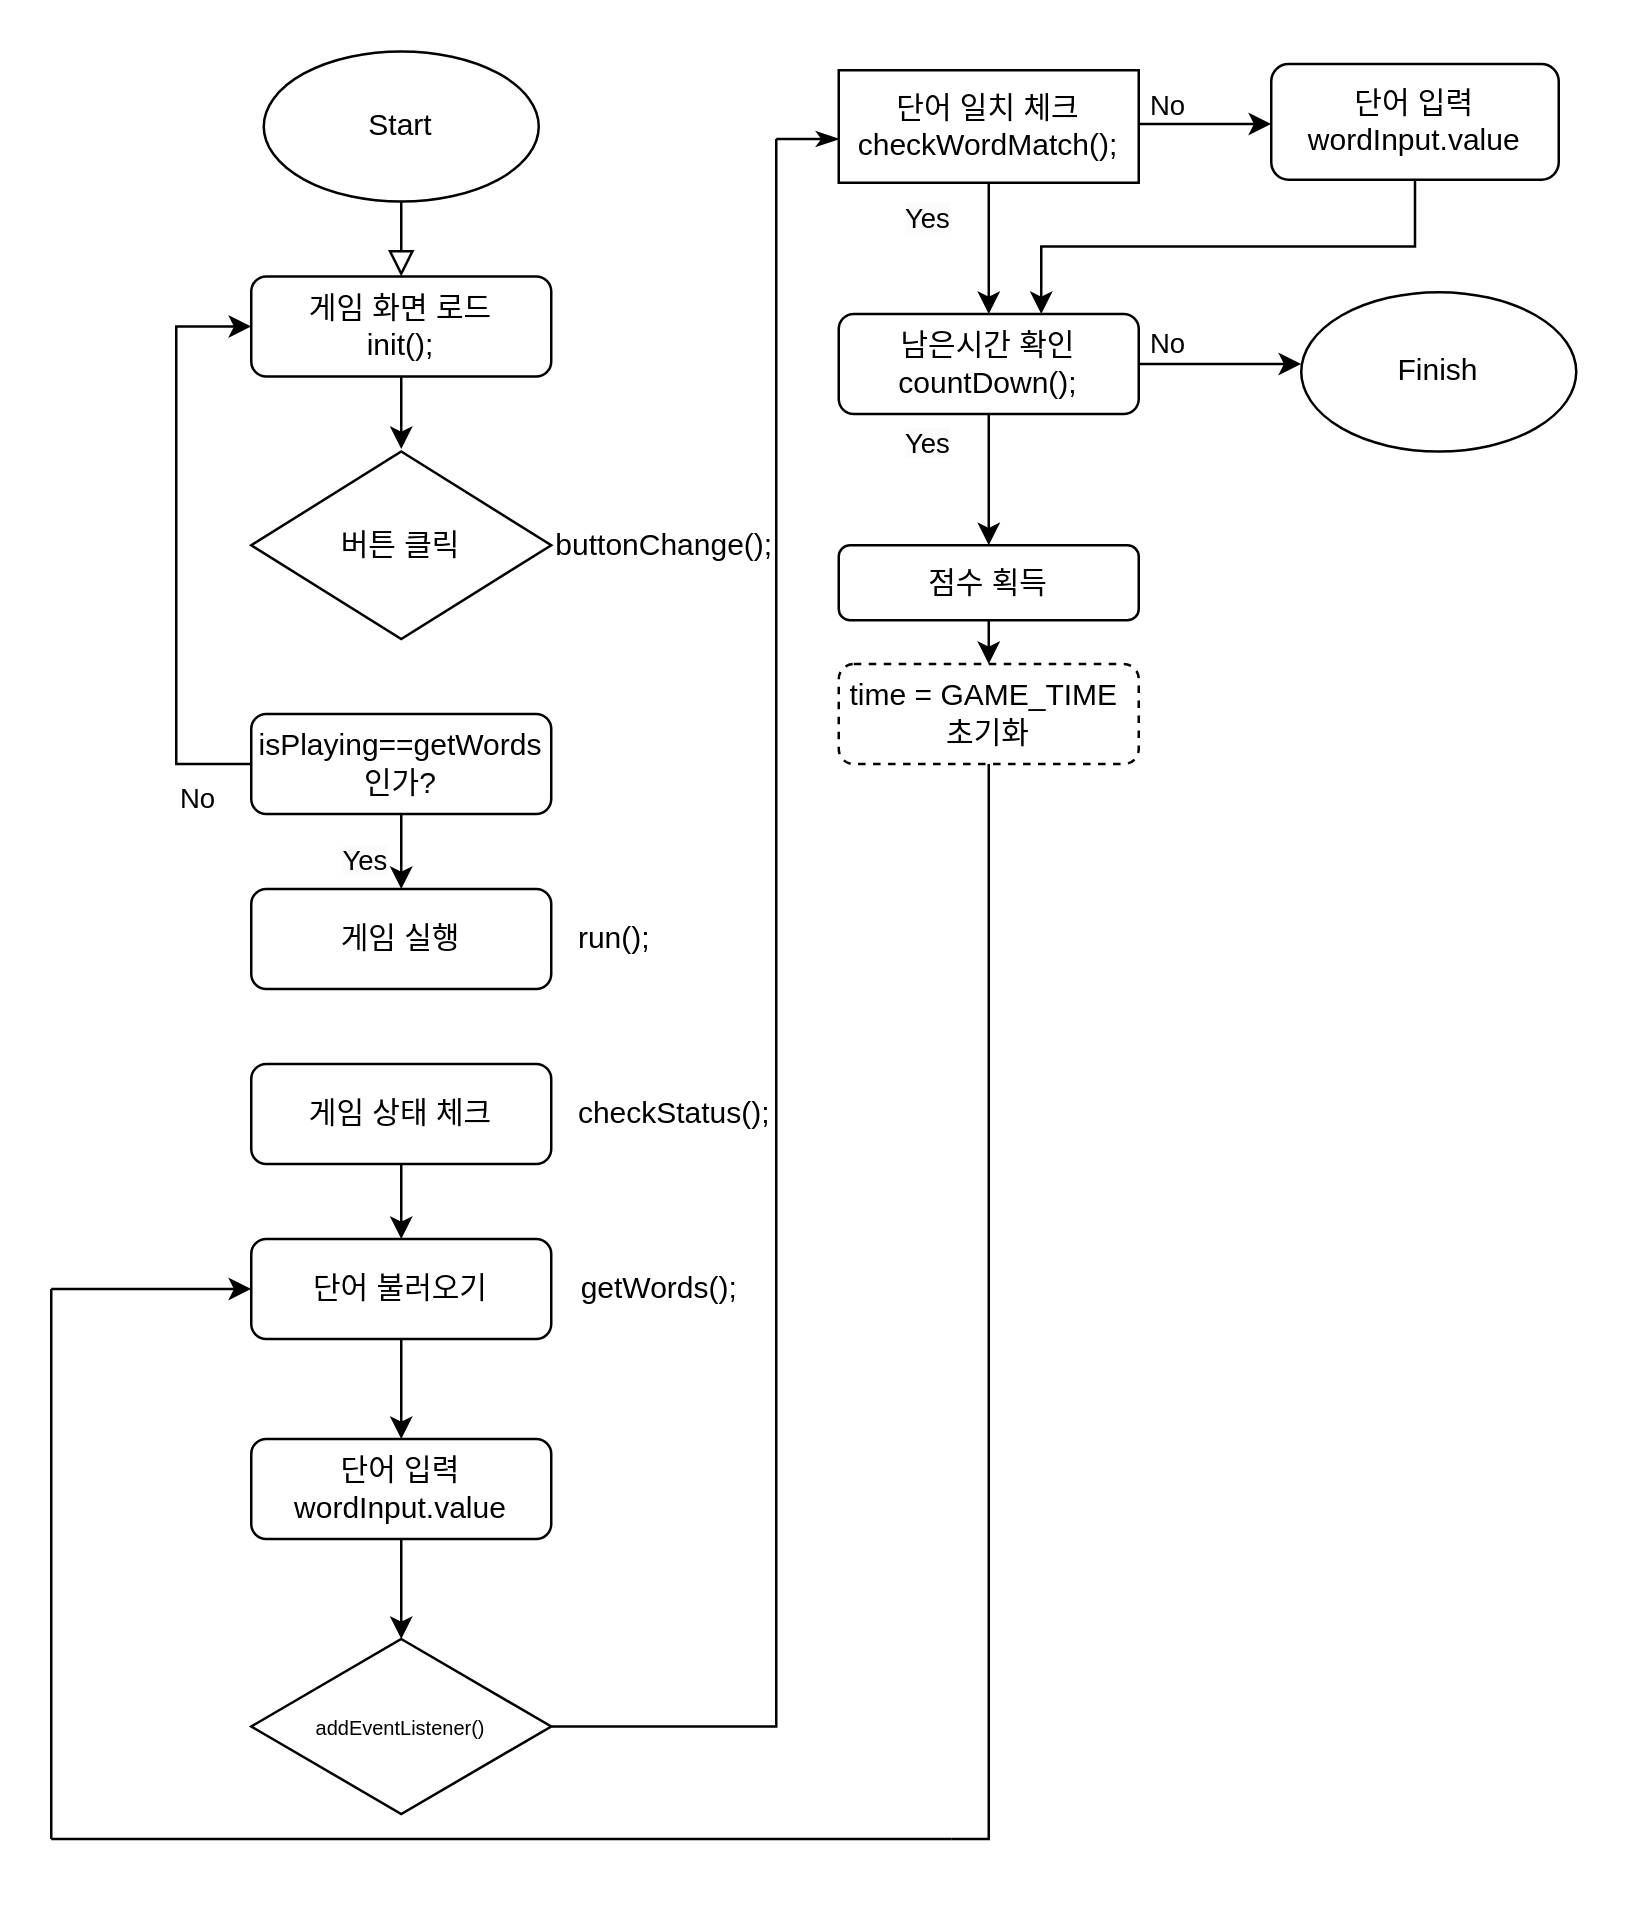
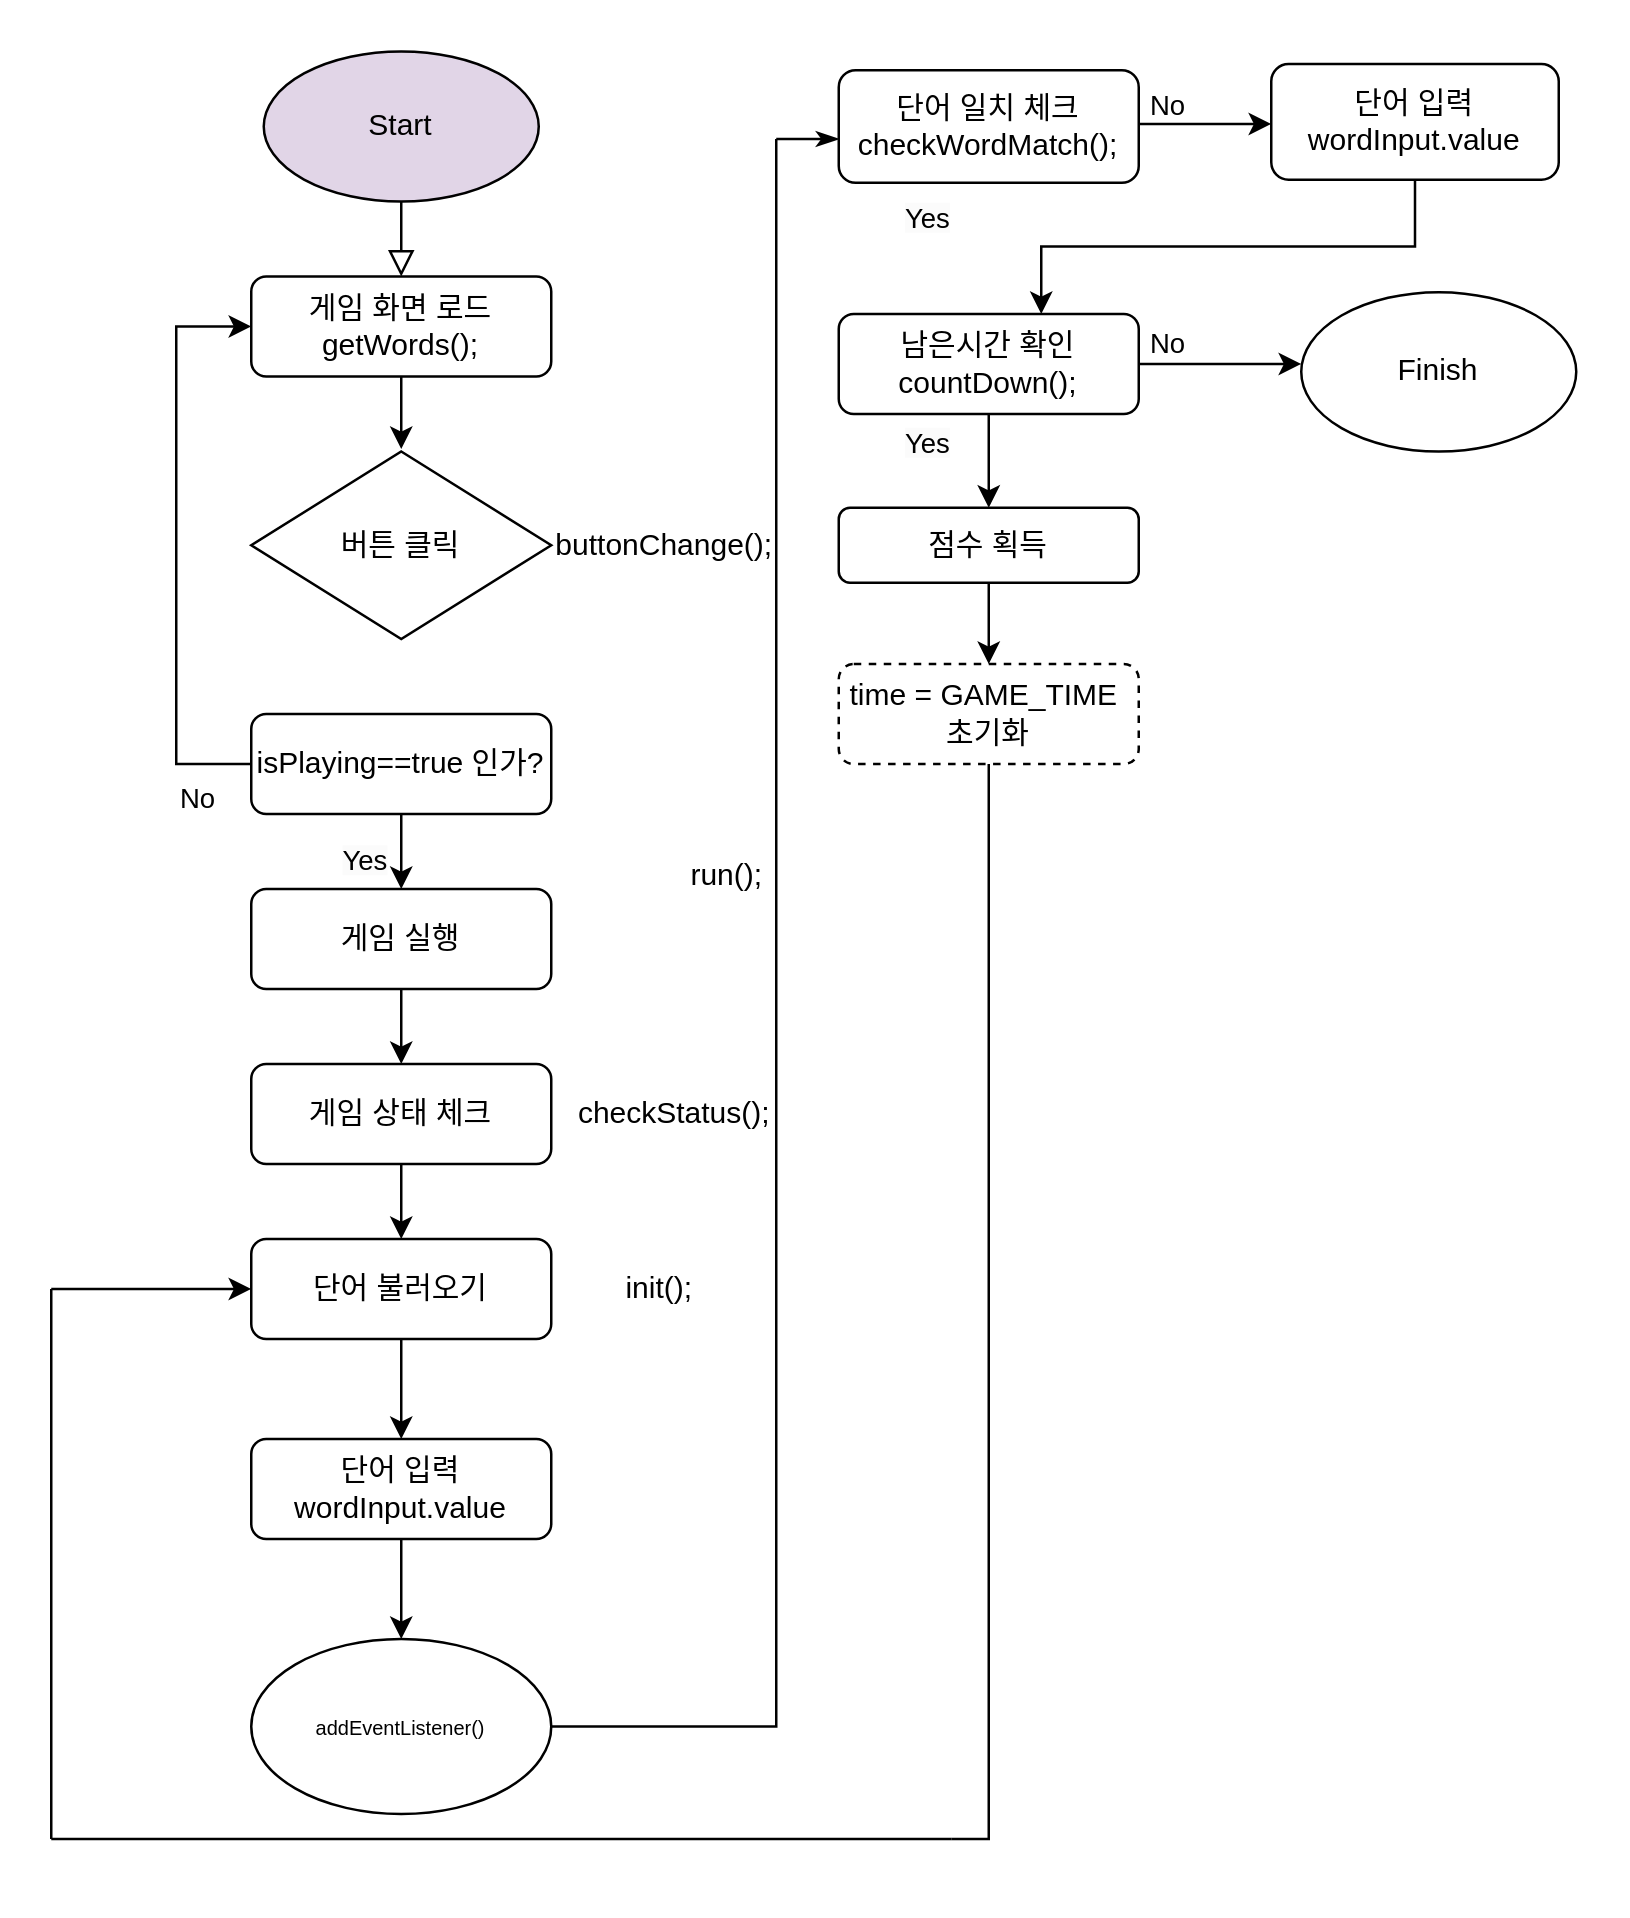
node "Start": fillcolor #ffffff -> #e1d5e7
node "단어 일치 체크 checkWordMatch();": shape rectangle -> rounded rectangle
edge "단어 일치 체크 checkWordMatch();" -> "남은시간 확인 countDown();": removed
node "게임 화면 로드 init();": label "게임 화면 로드 init();" -> "게임 화면 로드 getWords();"
node "점수 획득": moved (989, 583) -> (989, 545)
node "isPlaying==getWords 인가?": label "isPlaying==getWords 인가?" -> "isPlaying==true 인가?"
node "run();": moved (614, 939) -> (726, 876)
edge "게임 실행" -> "게임 상태 체크": added
node "getWords();": label "getWords();" -> "init();"
node "addEventListener()": shape diamond -> ellipse
